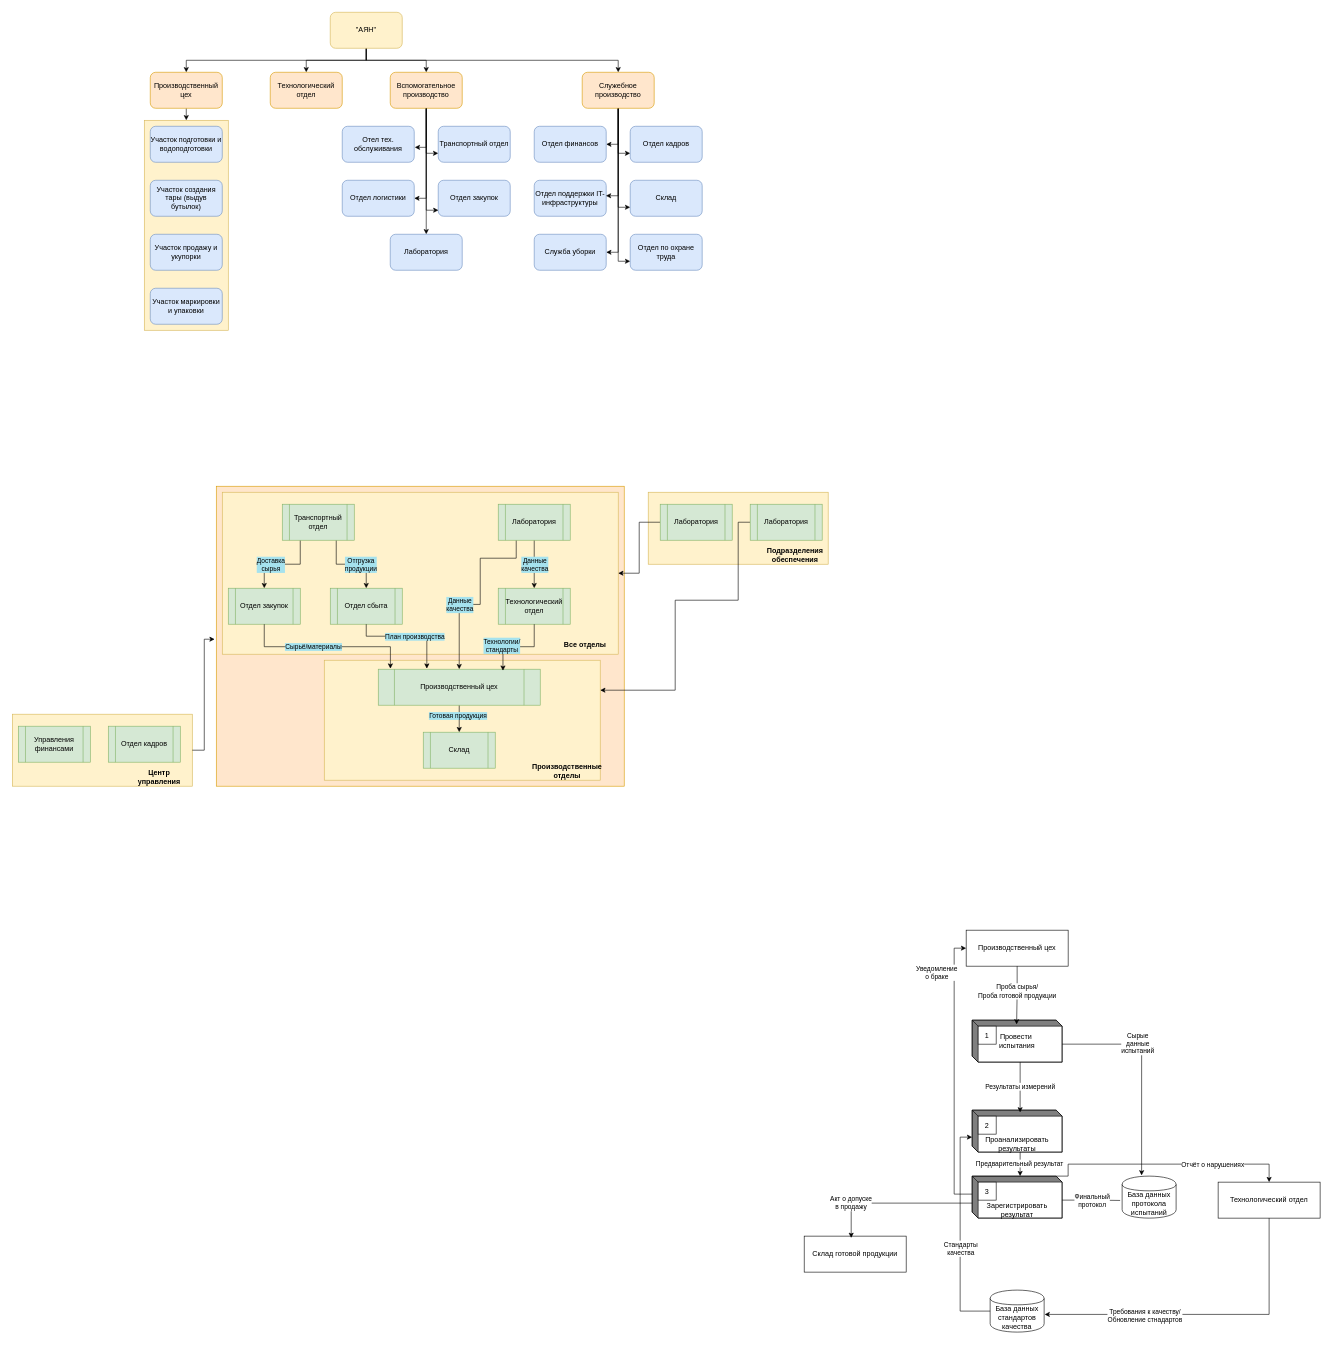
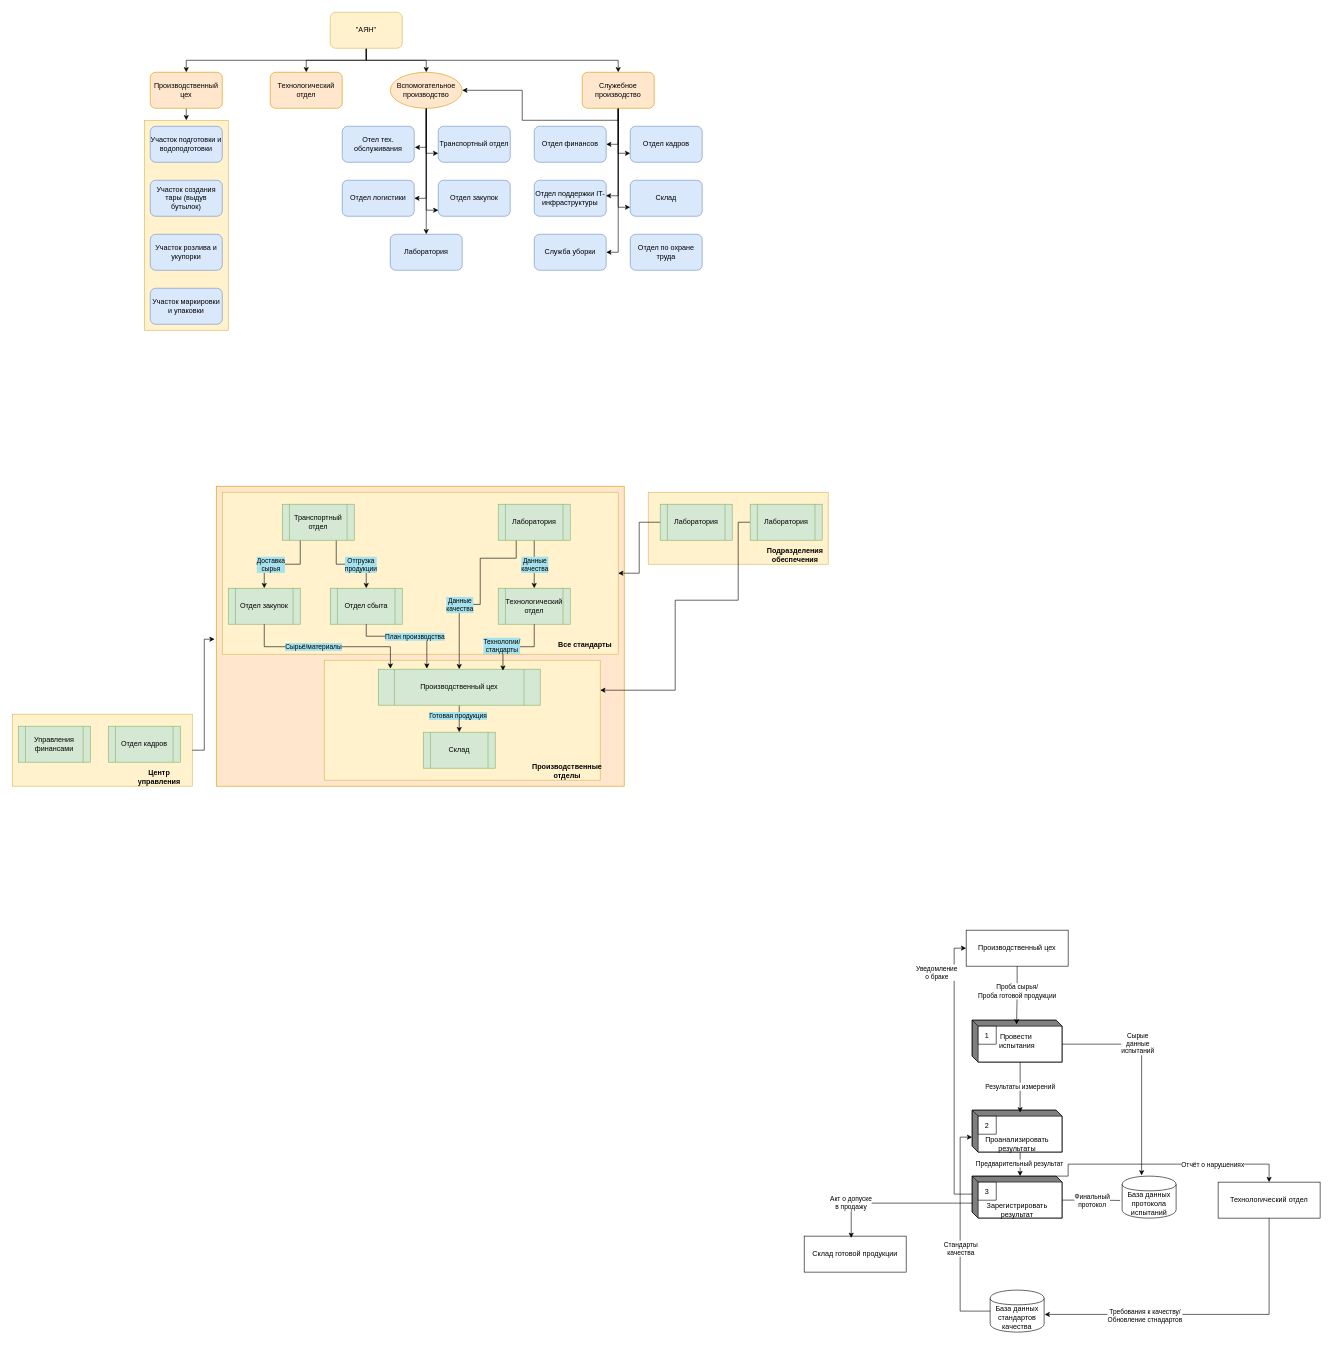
node "Вспомогательное производство": shape rounded rectangle -> ellipse
node "Участок продажу и укупорки": label "Участок продажу и укупорки" -> "Участок розлива и укупорки"
edge "Служебное производство" -> "Отдел по охране труда": now "Служебное производство" -> "Вспомогательное производство"
node "Все отделы": label "Все отделы" -> "Все стандарты"
